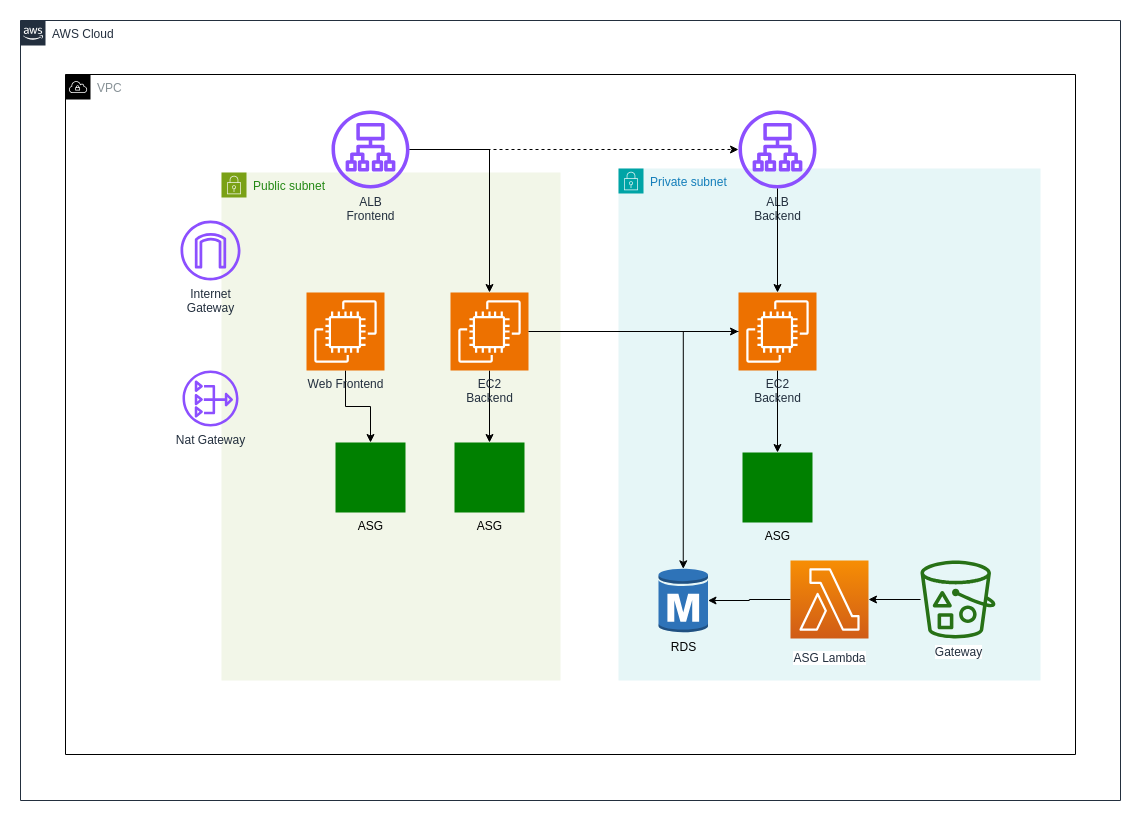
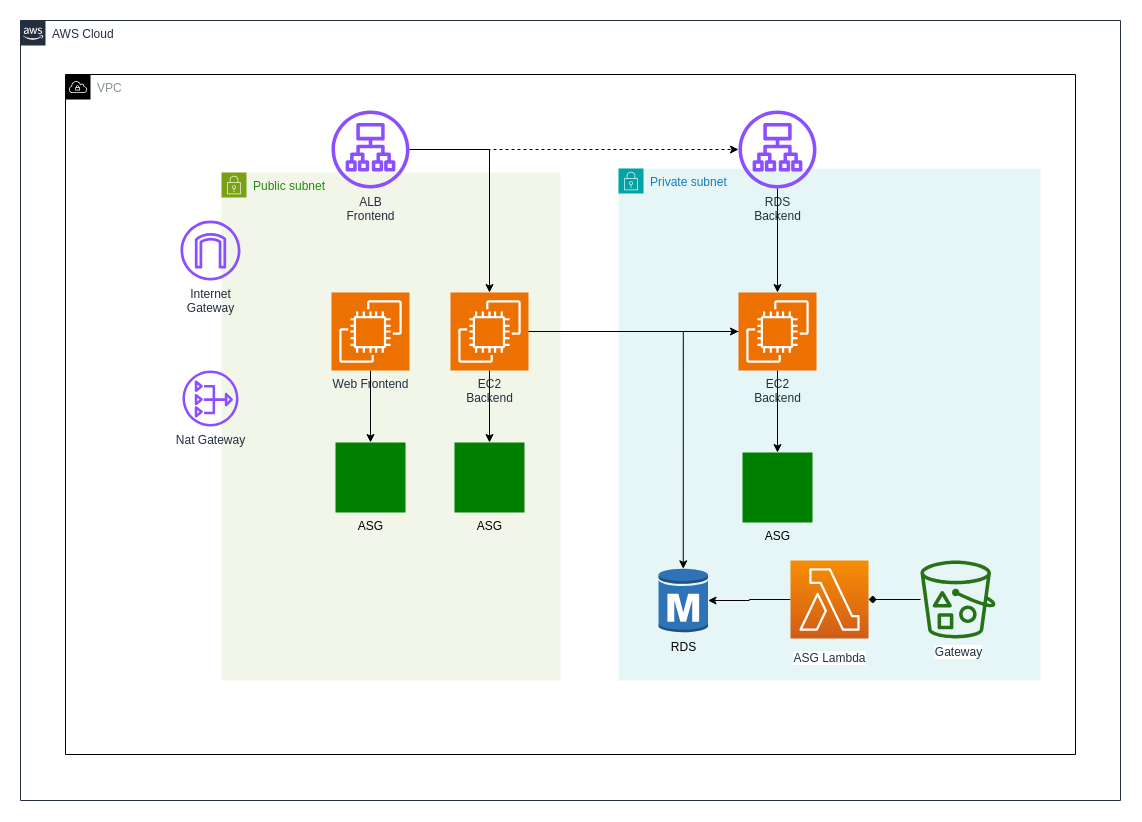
node "ALB Backend": label "ALB Backend" -> "RDS Backend"
node "Web Frontend": moved (346, 332) -> (371, 332)
edge "Gateway" -> "ASG Lambda": arrowhead classic -> diamond
